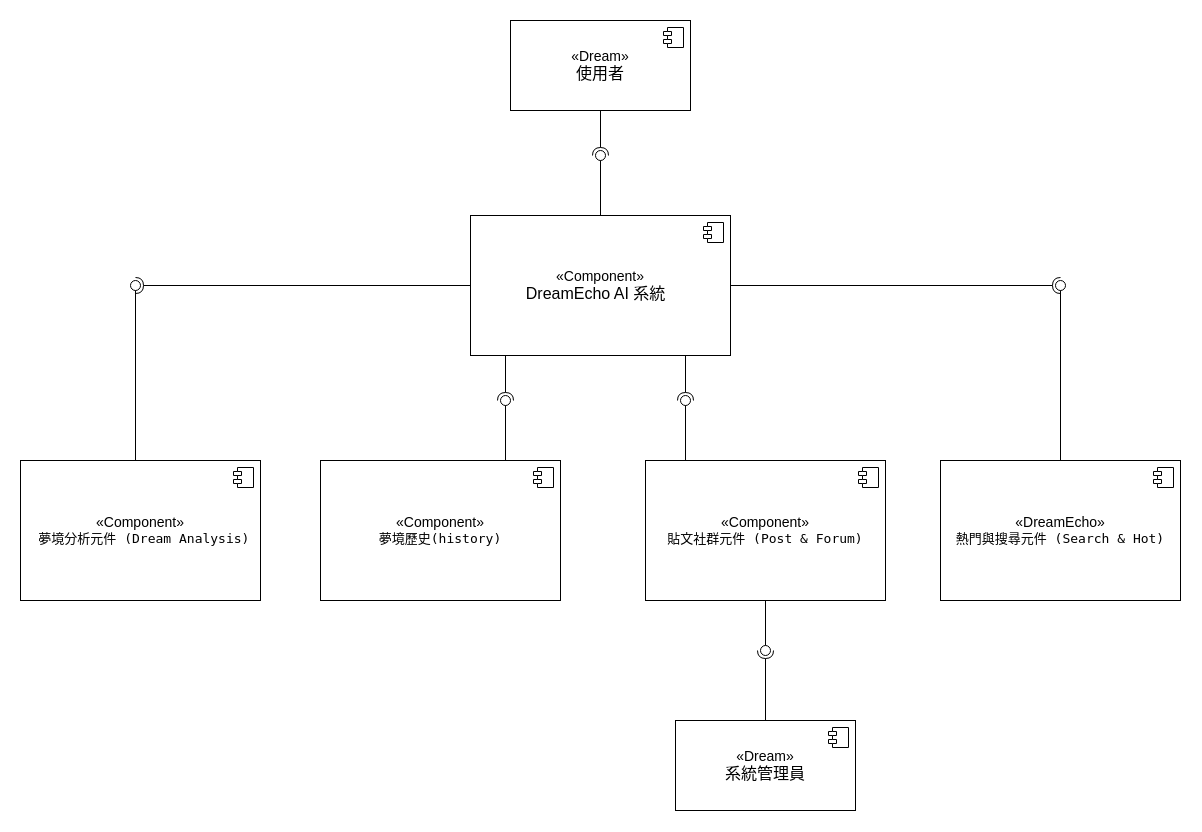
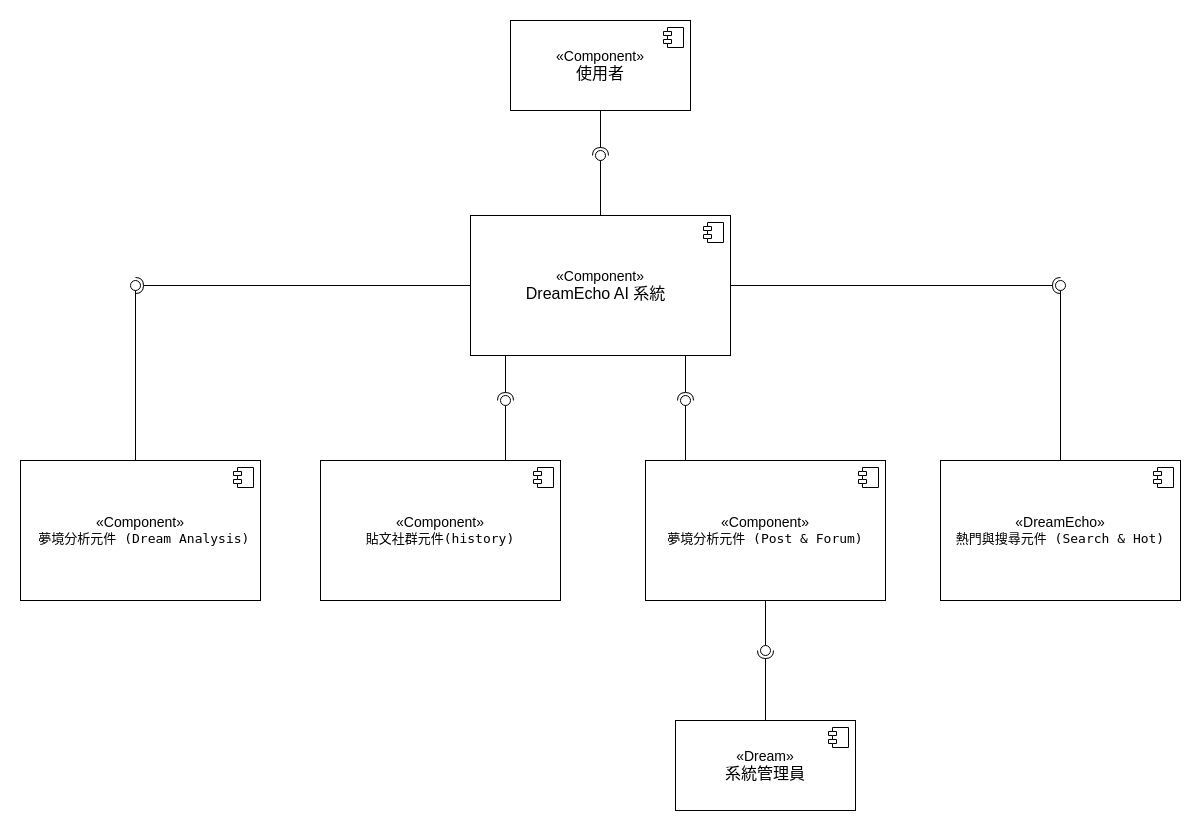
node "«Dream» 使用者": label "«Dream» 使用者" -> "«Component» 使用者"
node "«Component» 夢境歷史(history)": label "«Component» 夢境歷史(history)" -> "«Component» 貼文社群元件(history)"
node "«Component» 貼文社群元件 (Post & Forum)": label "«Component» 貼文社群元件 (Post & Forum)" -> "«Component» 夢境分析元件 (Post & Forum)"
